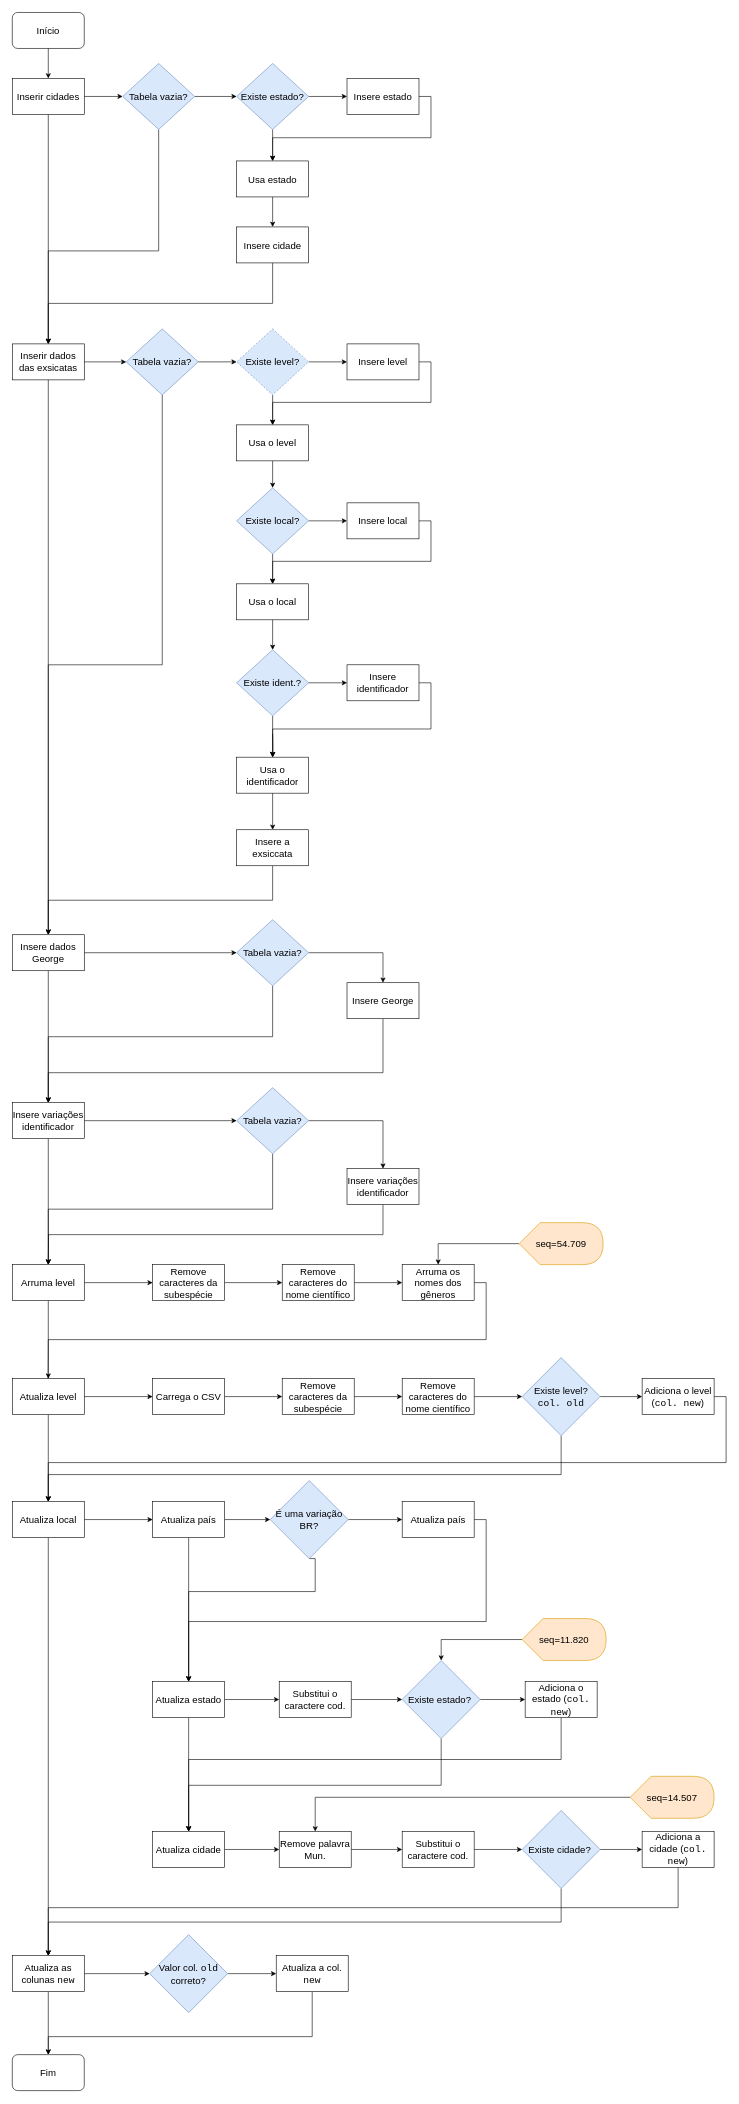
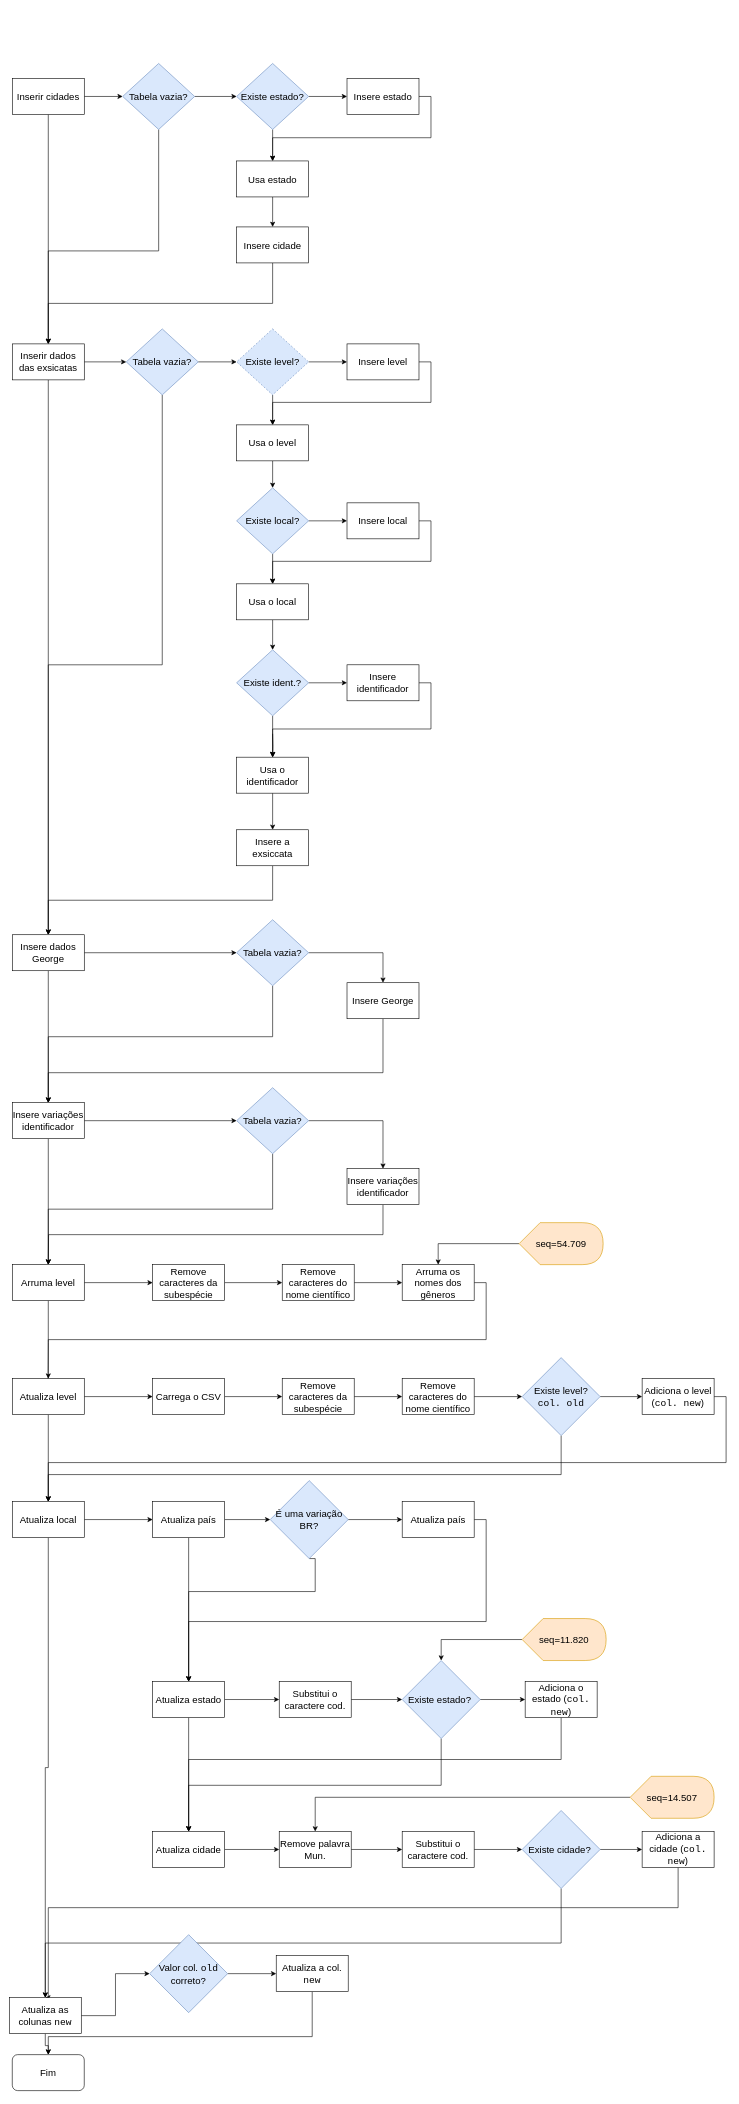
node "Início": removed
edge "Início" -> "Inserir cidades": removed
node "Atualiza as colunas new": moved (48, 1974) -> (45, 2016)
